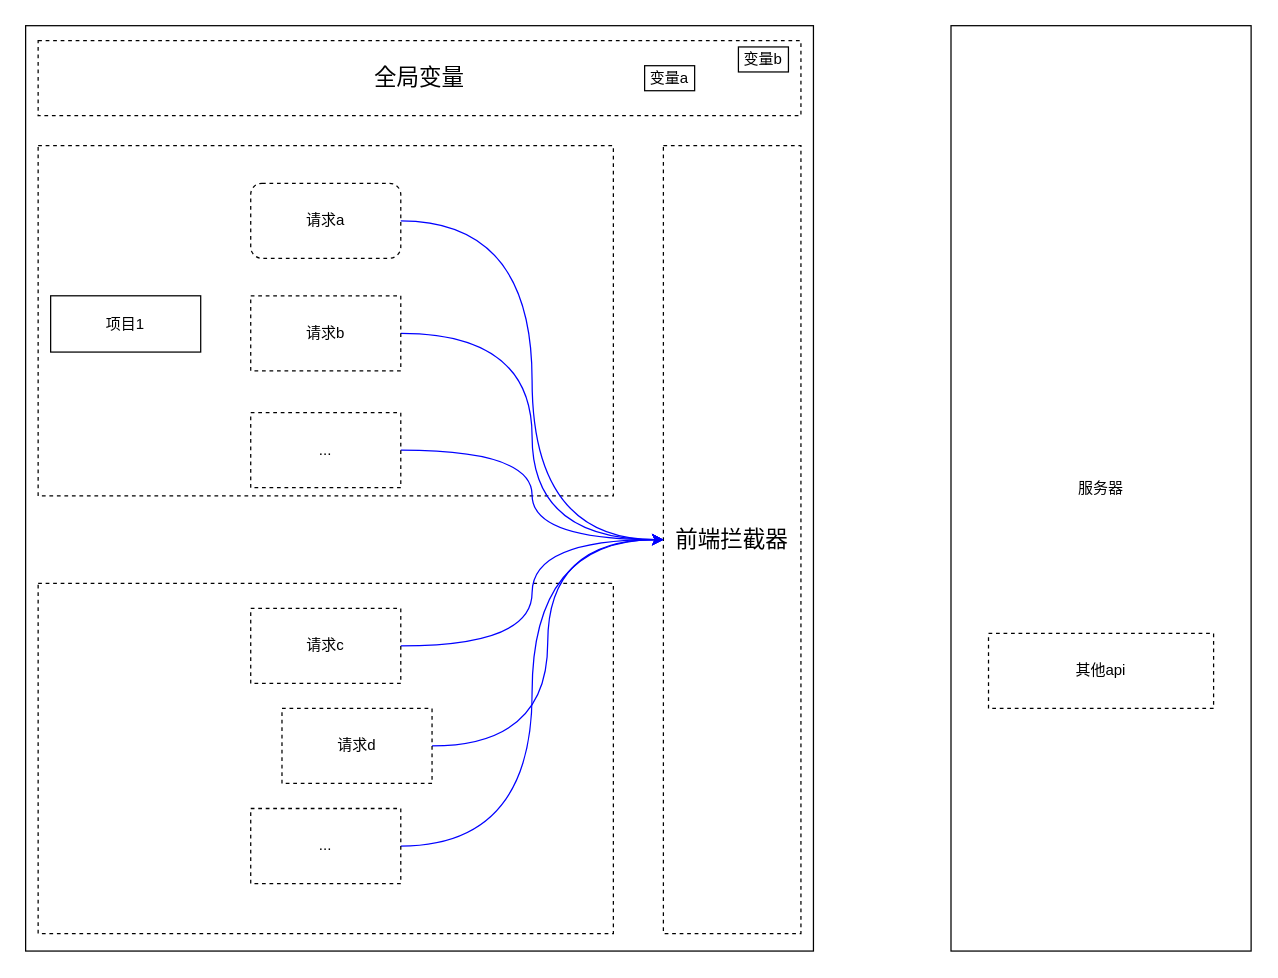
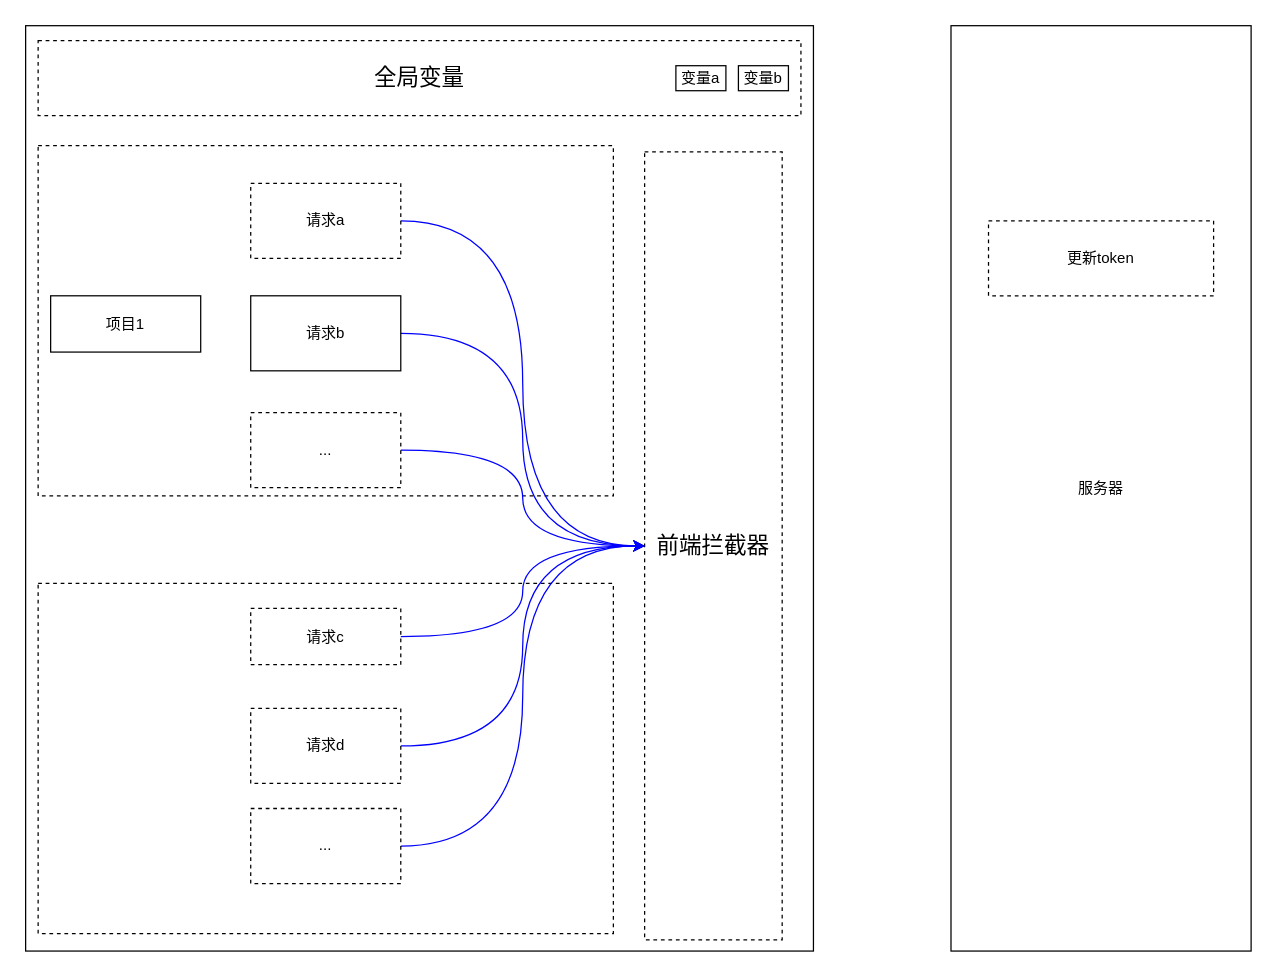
node "变量b": moved (763, 59) -> (763, 78)
node "变量a": moved (669, 78) -> (701, 78)
node "请求a": shape rounded rectangle -> rectangle
node "更新token": added
node "请求b": style dashed -> solid
node "前端拦截器": moved (732, 539) -> (713, 546)
node "请求c": size 150x75 -> 150x56
node "其他api": removed
node "请求d": moved (357, 746) -> (326, 746)
